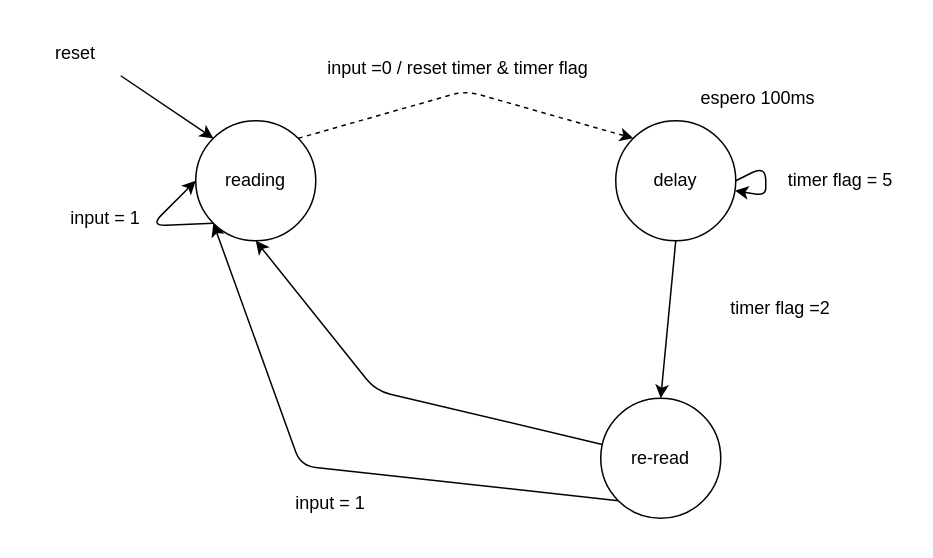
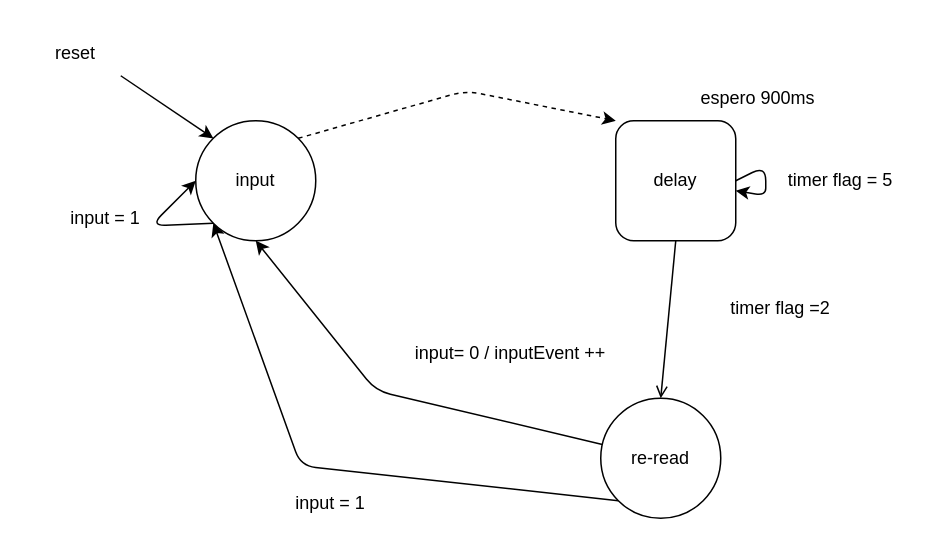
node "input =0 / reset timer & timer flag": removed
node "espero 100ms": label "espero 100ms" -> "espero 900ms"
node "reading": label "reading" -> "input"
node "delay": shape ellipse -> rounded rectangle
node "input= 0 / inputEvent ++": added
edge "delay" -> "re-read": arrowhead classic -> open
